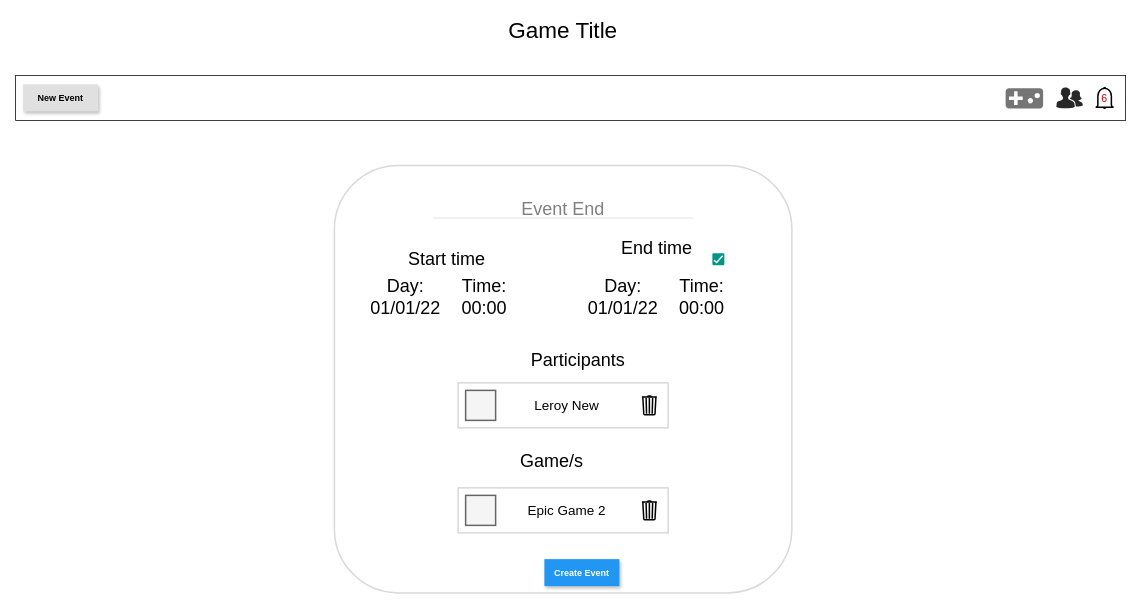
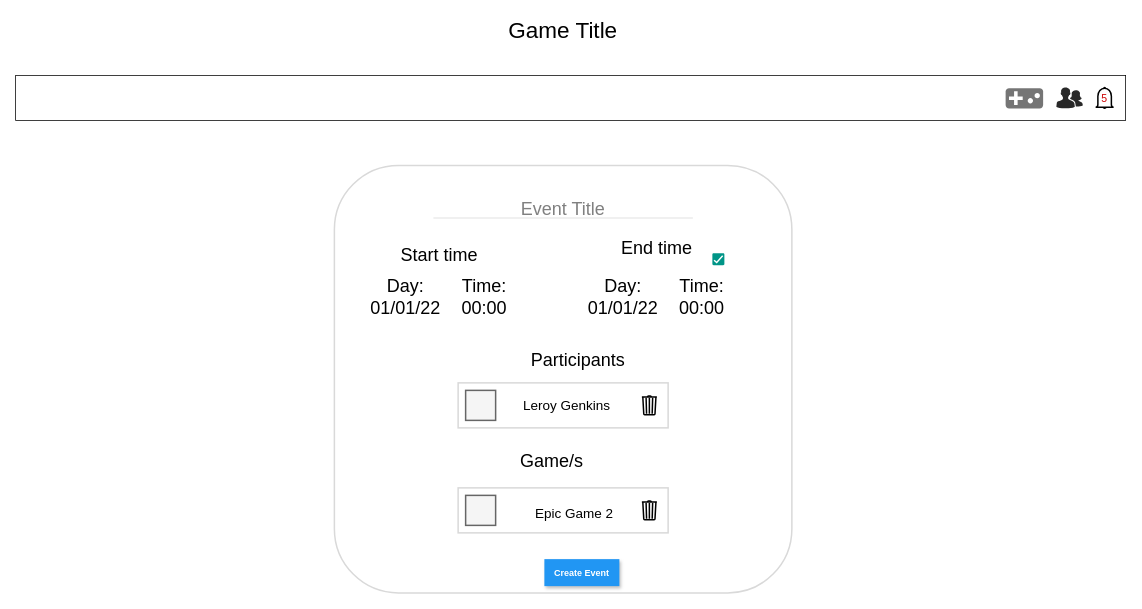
node "New Event": removed
node "6": label "6" -> "5"
node "Event End": label "Event End" -> "Event Title"
node "Start time": moved (447, 259) -> (439, 255)
node "Leroy New": label "Leroy New" -> "Leroy Genkins"
node "Epic Game 2": moved (567, 510) -> (574, 514)
